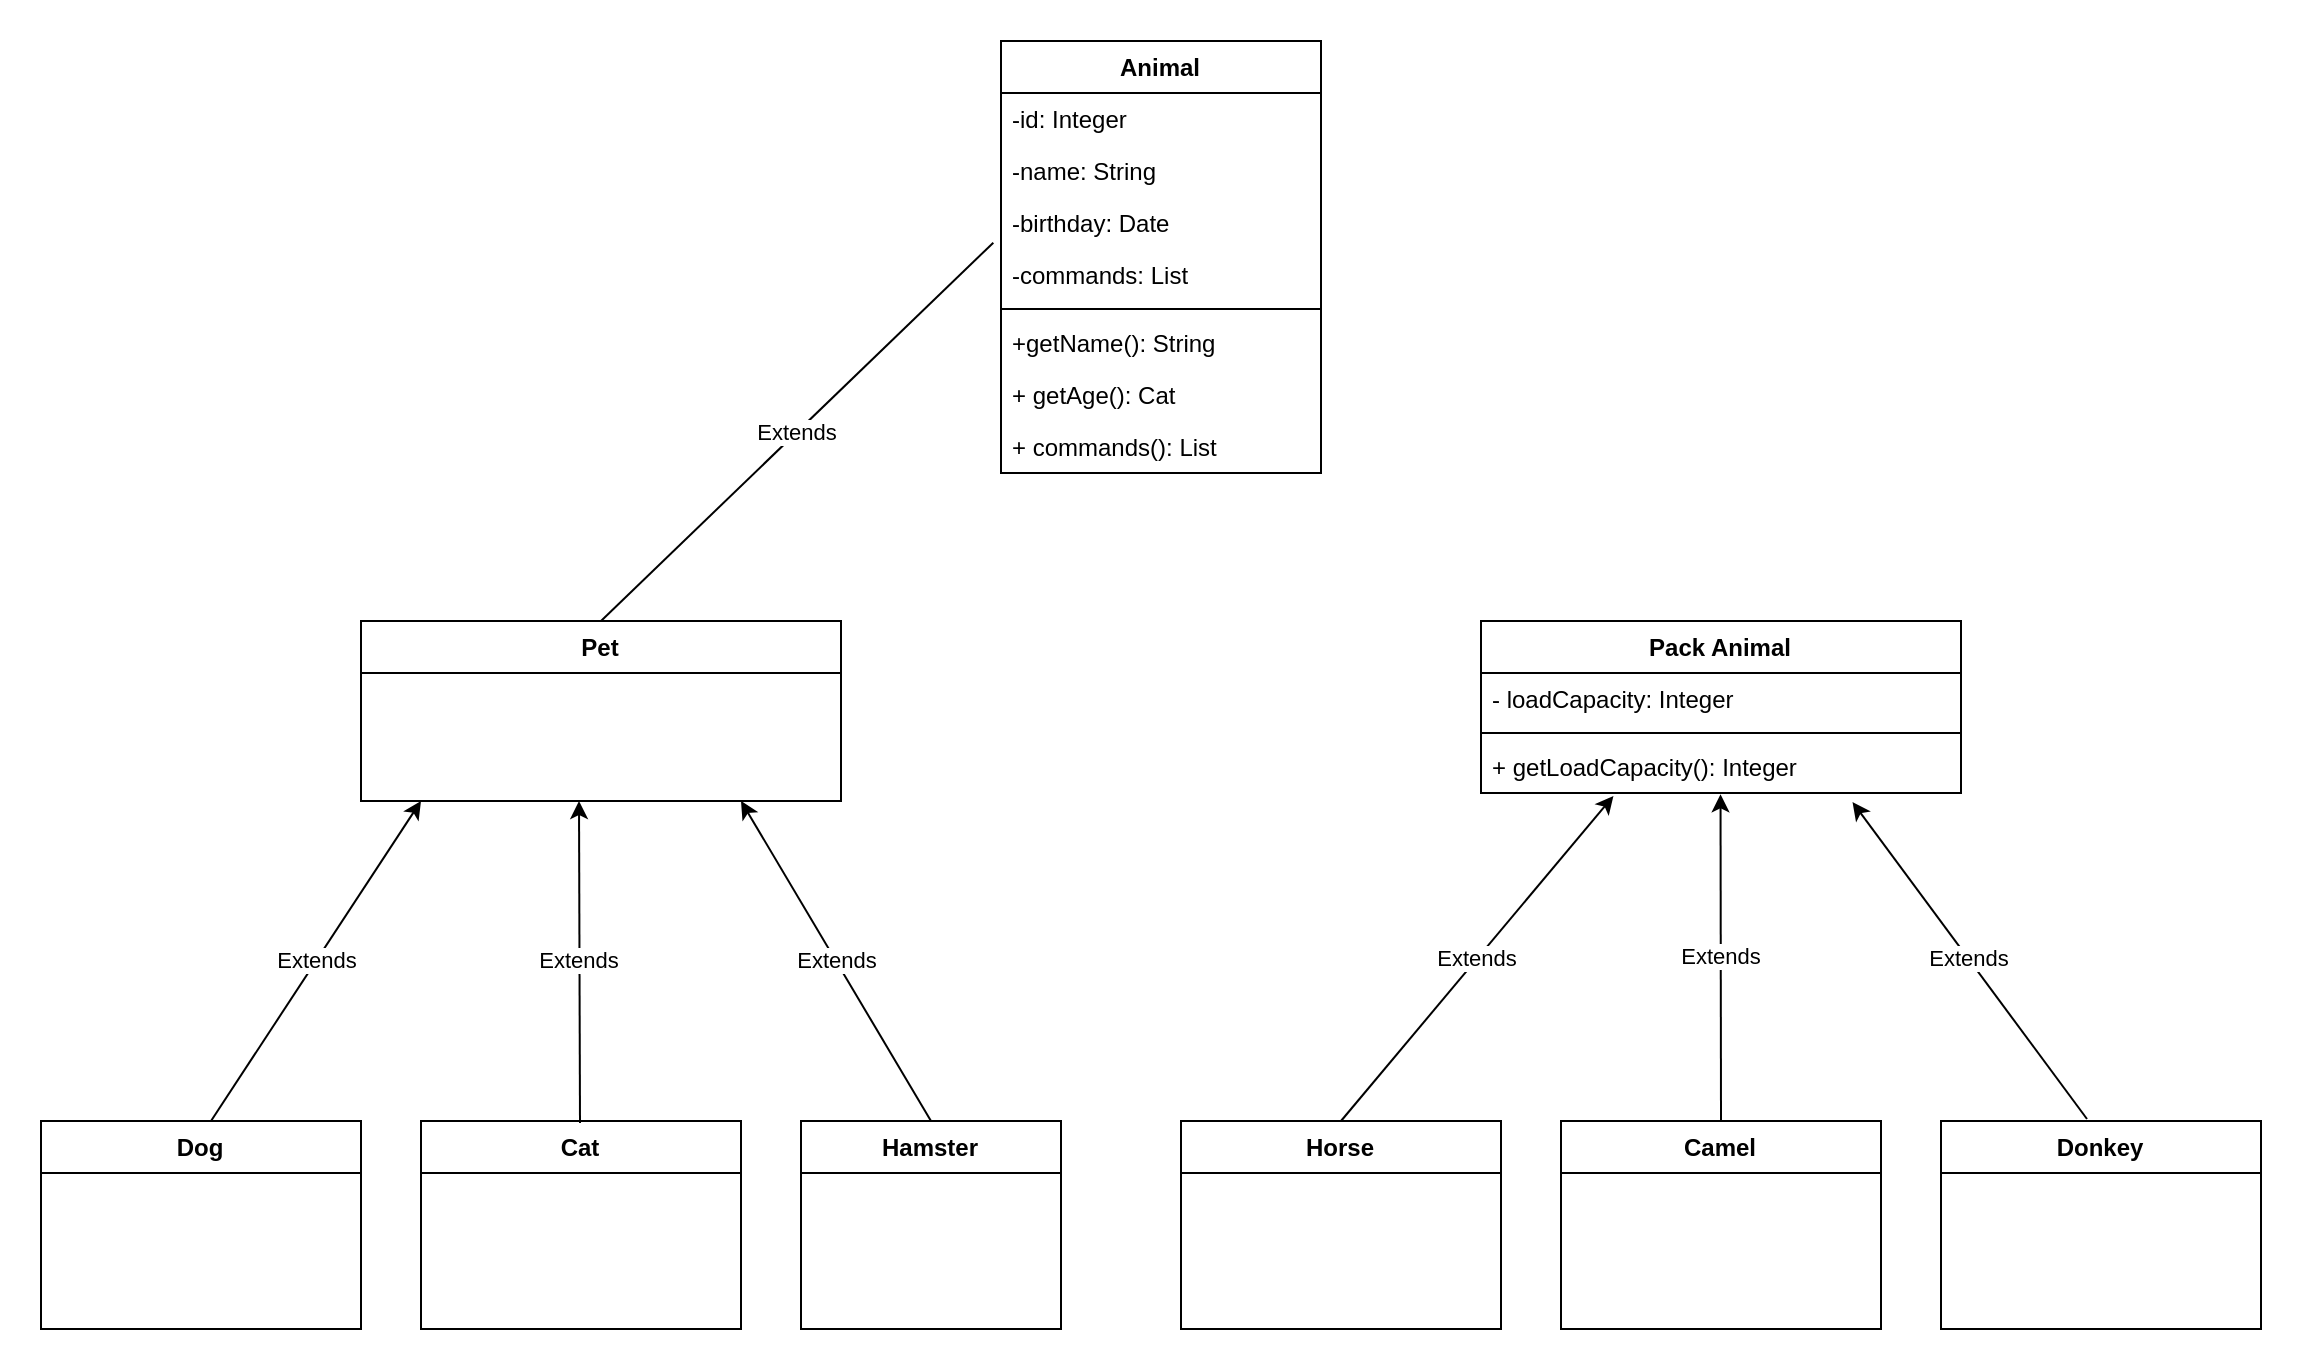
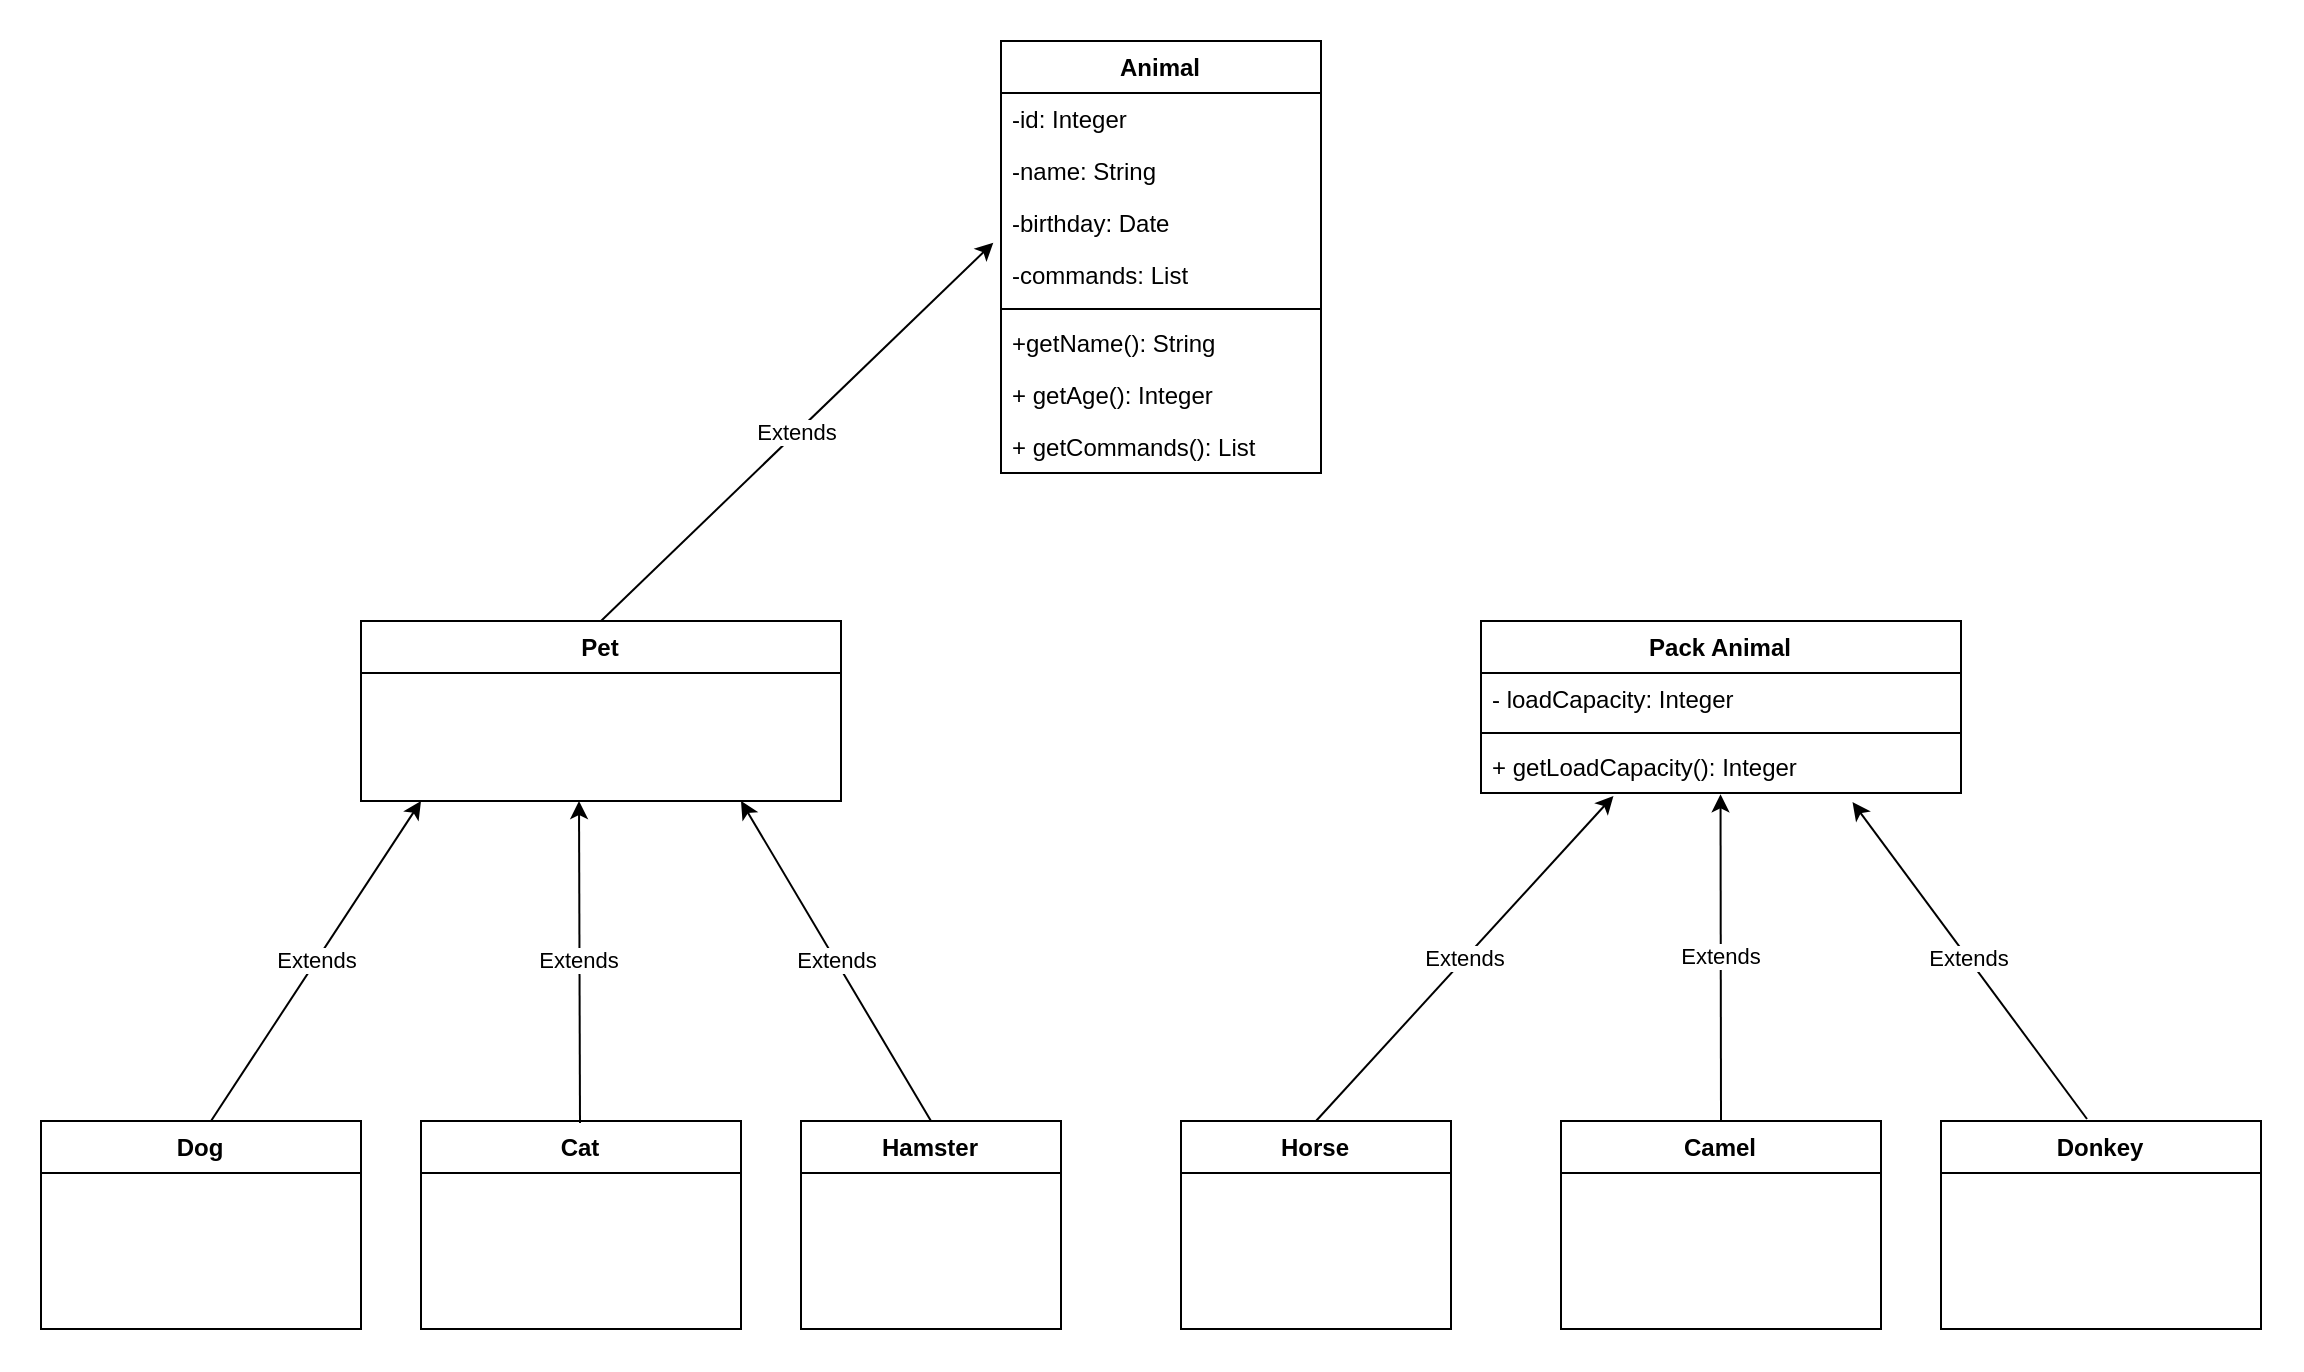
edge "-birthday: Date" -- "Pet": arrowhead none -> classic
node "+ getAge(): Cat": label "+ getAge(): Cat" -> "+ getAge(): Integer"
node "+ commands(): List": label "+ commands(): List" -> "+ getCommands(): List"
node "Horse": size 320x208 -> 270x208
